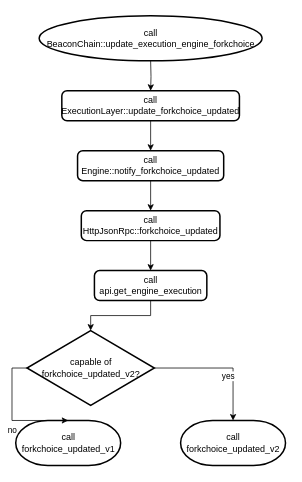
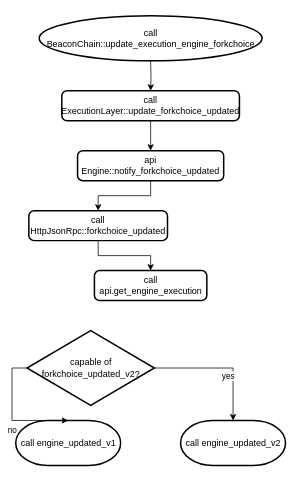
node "call Engine::notify_forkchoice_updated": label "call Engine::notify_forkchoice_updated" -> "api Engine::notify_forkchoice_updated"
node "call HttpJsonRpc::forkchoice_updated": moved (151, 225) -> (98, 225)
edge "call api.get_engine_execution" -> "capable of forkchoice_updated_v2?": removed
node "call forkchoice_updated_v1": label "call forkchoice_updated_v1" -> "call engine_updated_v1"
node "call forkchoice_updated_v2": label "call forkchoice_updated_v2" -> "call engine_updated_v2"
